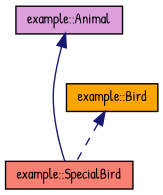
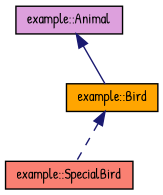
edge "example::SpecialBird" -> "example::Animal": now "example::Bird" -> "example::Animal"
